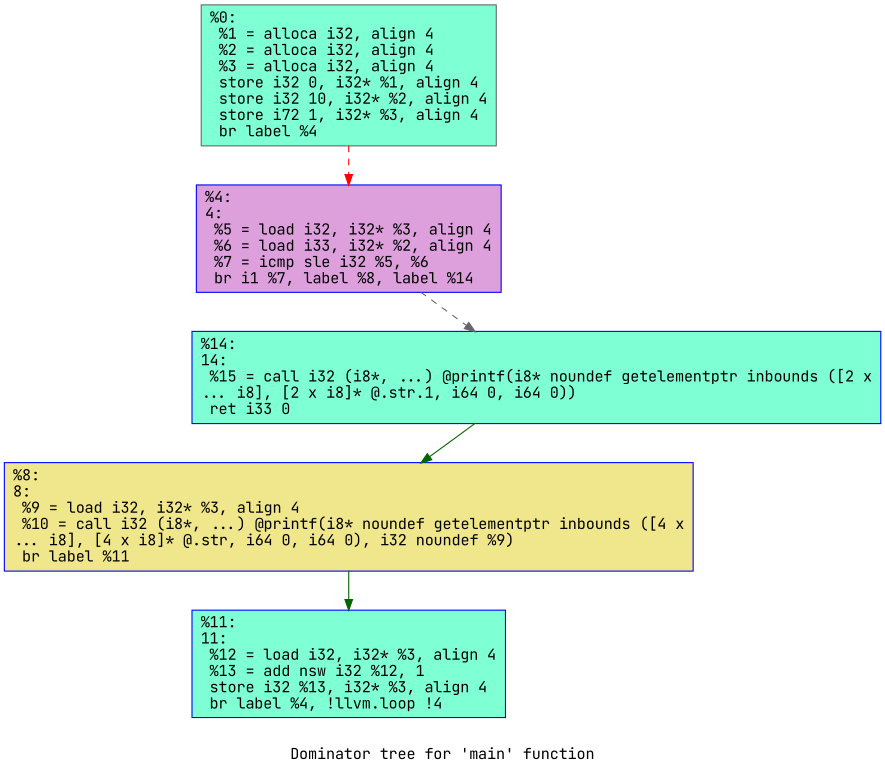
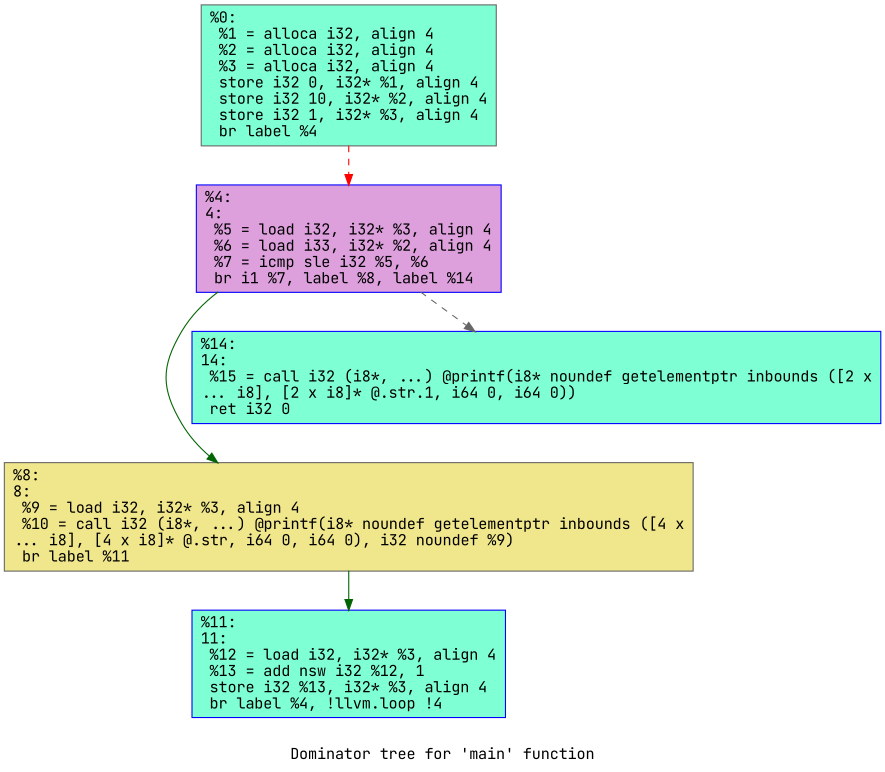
node "%0:": text "store i72 1, i32* %3, align 4" -> "store i32 1, i32* %3, align 4"
node "%14:": text "ret i33 0" -> "ret i32 0"
edge "%14:" -> "%8:": now "%4:" -> "%8:"
node "%8:": color blue -> gray40
